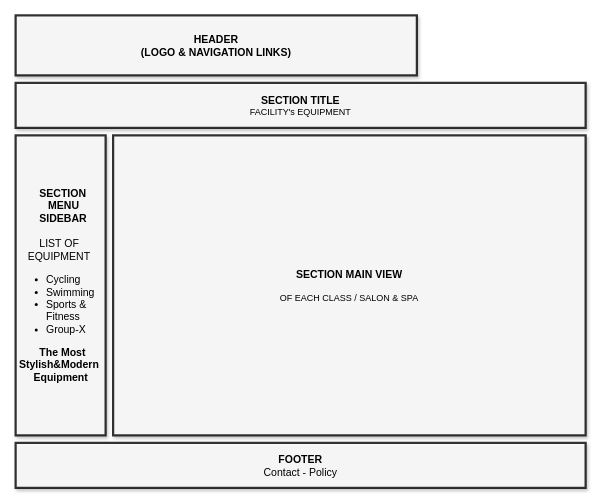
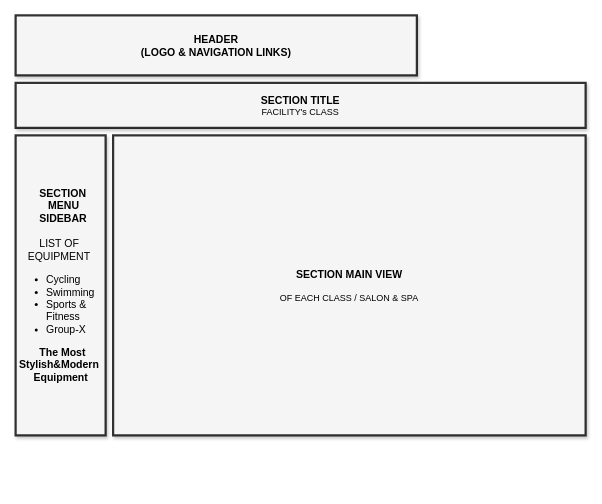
node "SECTION TITLE FACILITY's EQUIPMENT": label "SECTION TITLE FACILITY's EQUIPMENT" -> "SECTION TITLE FACILITY's CLASS"
node "FOOTER Contact - Policy": removed
